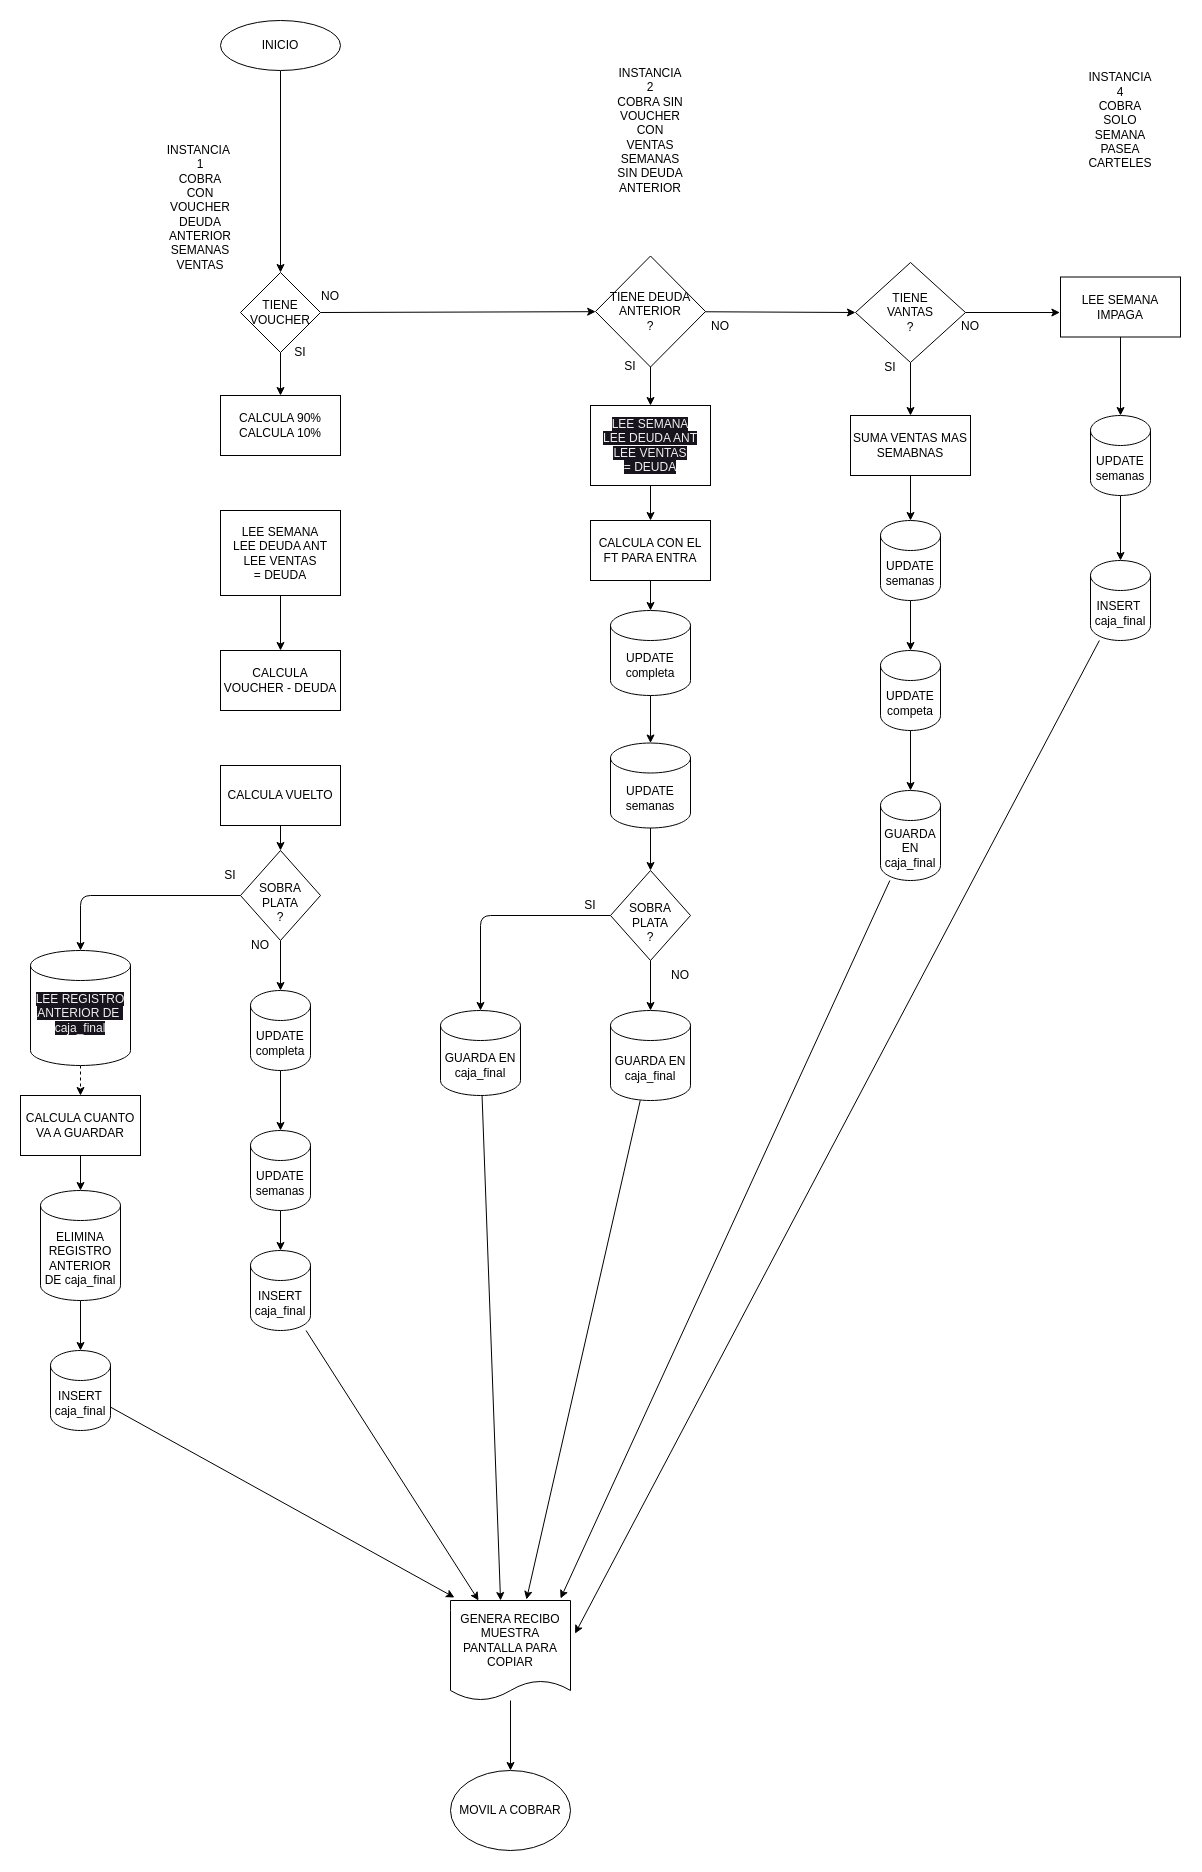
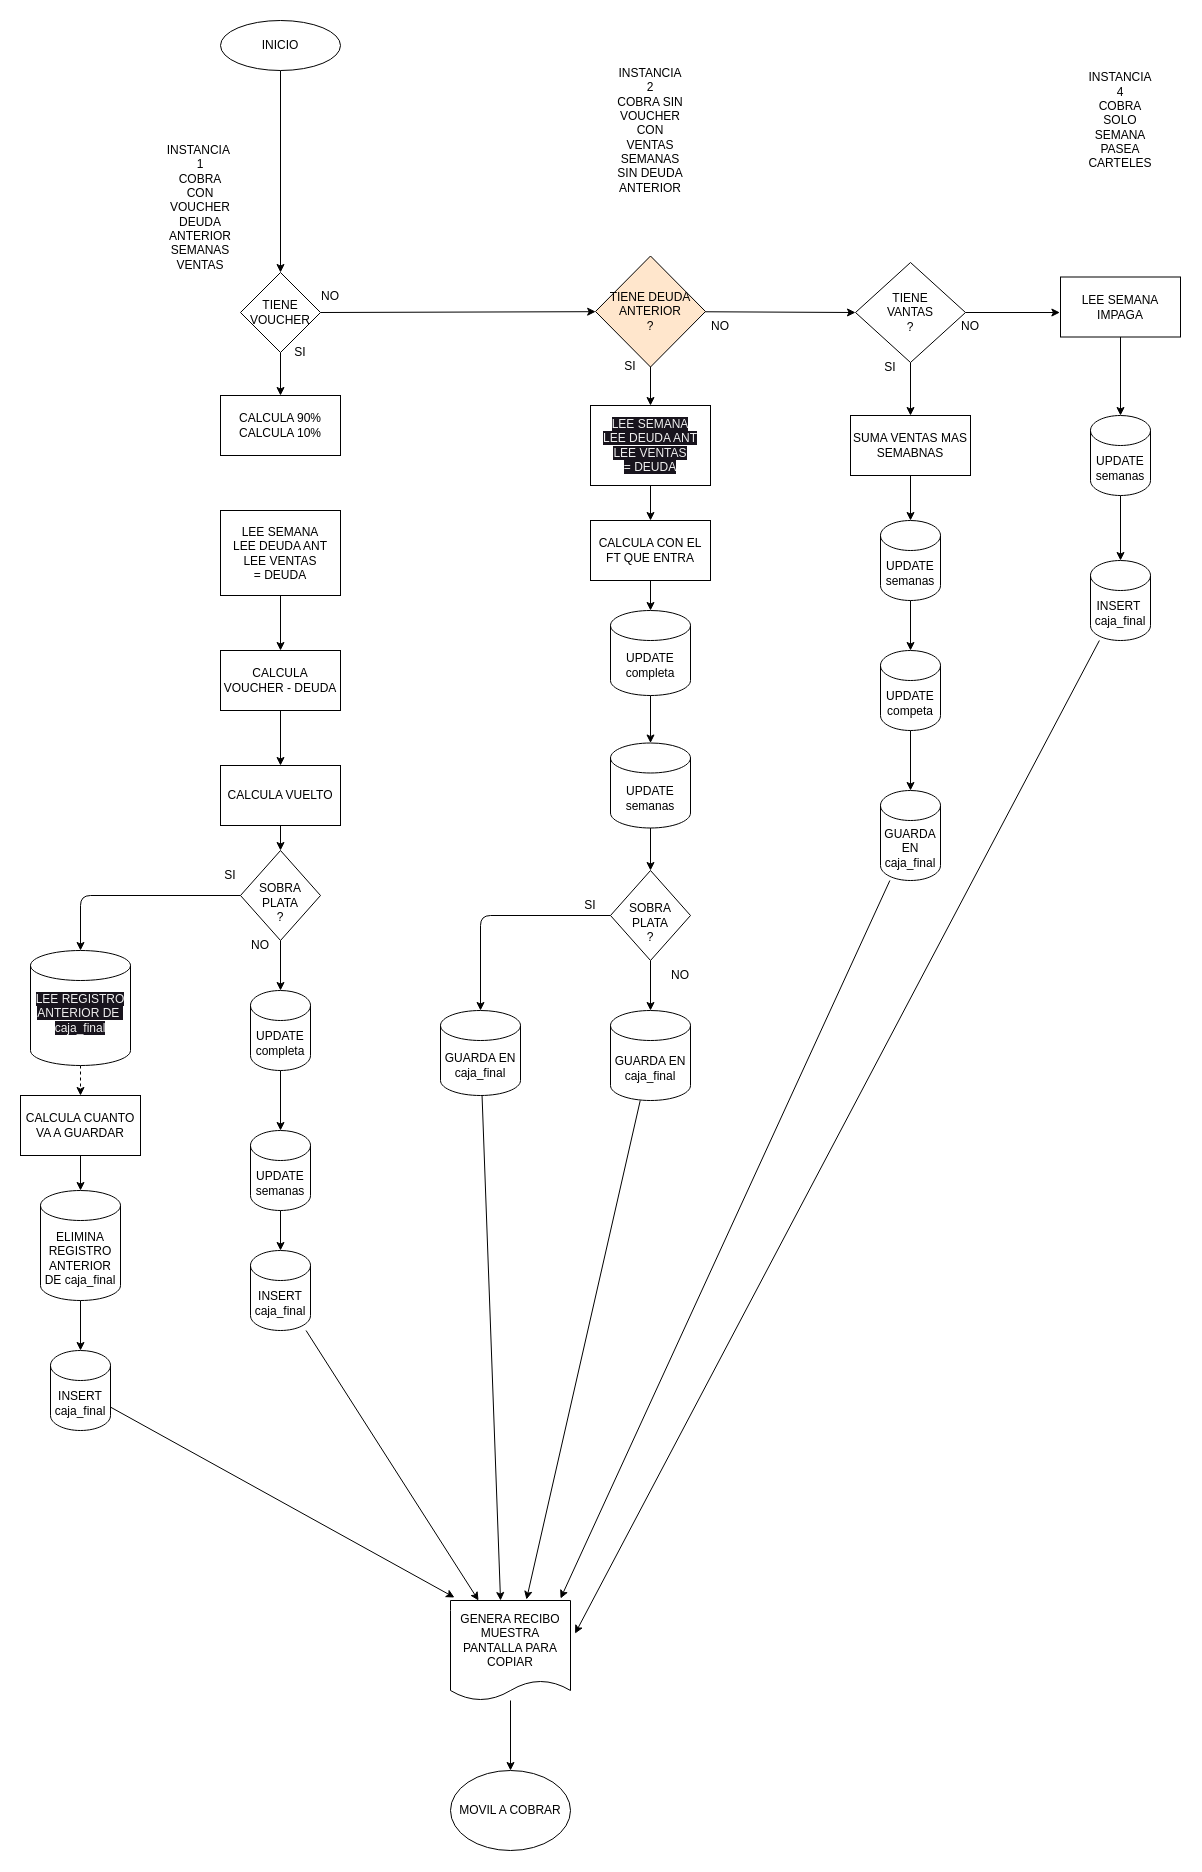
node "TIENE DEUDA ANTERIOR ?": fillcolor #ffffff -> #ffe6cc
node "CALCULA CON EL FT PARA ENTRA": label "CALCULA CON EL FT PARA ENTRA" -> "CALCULA CON EL FT QUE ENTRA"
edge "CALCULA VOUCHER - DEUDA" -> "CALCULA VUELTO": added
